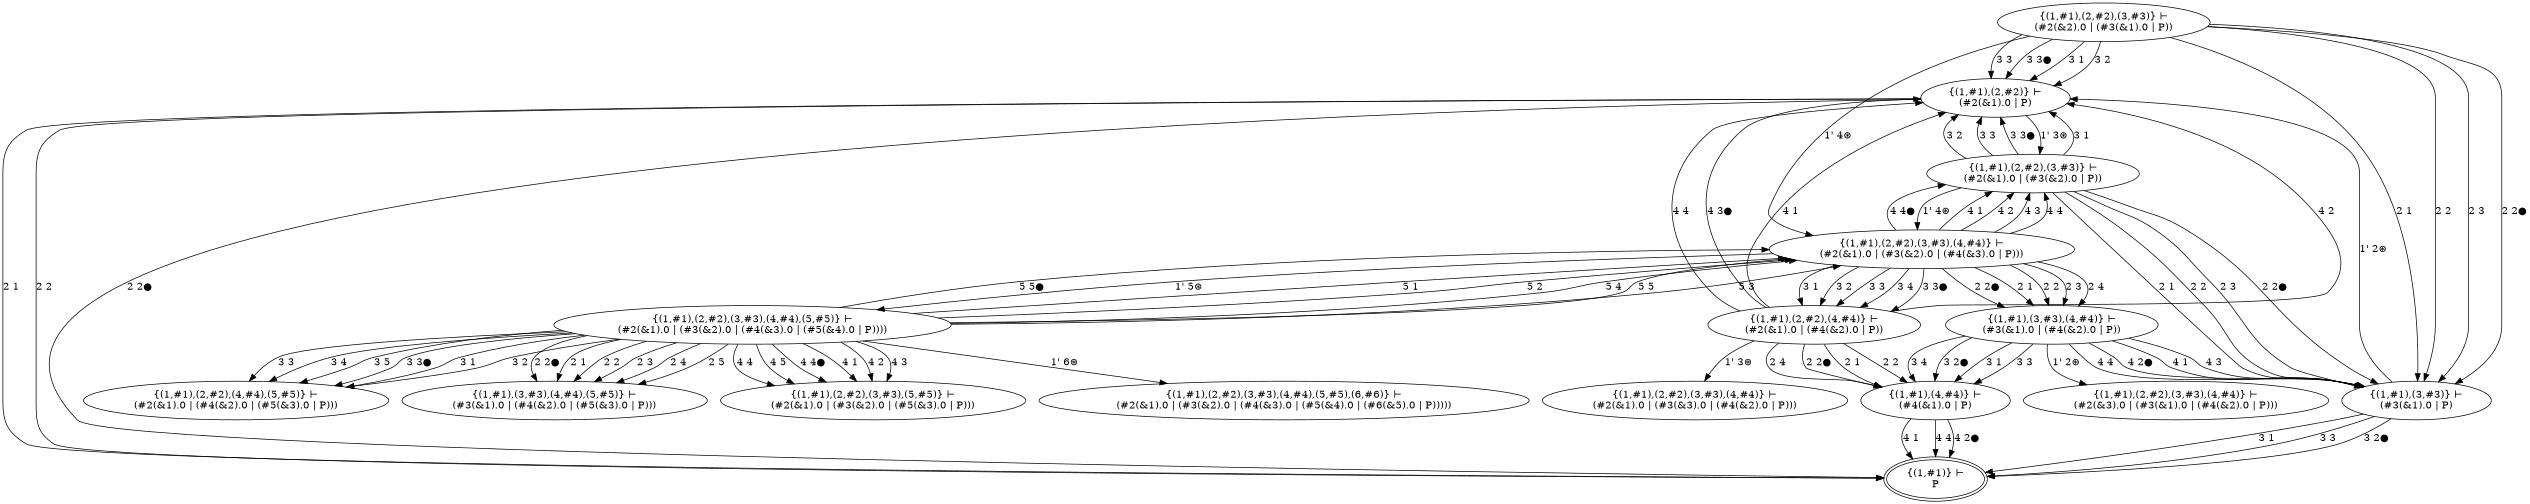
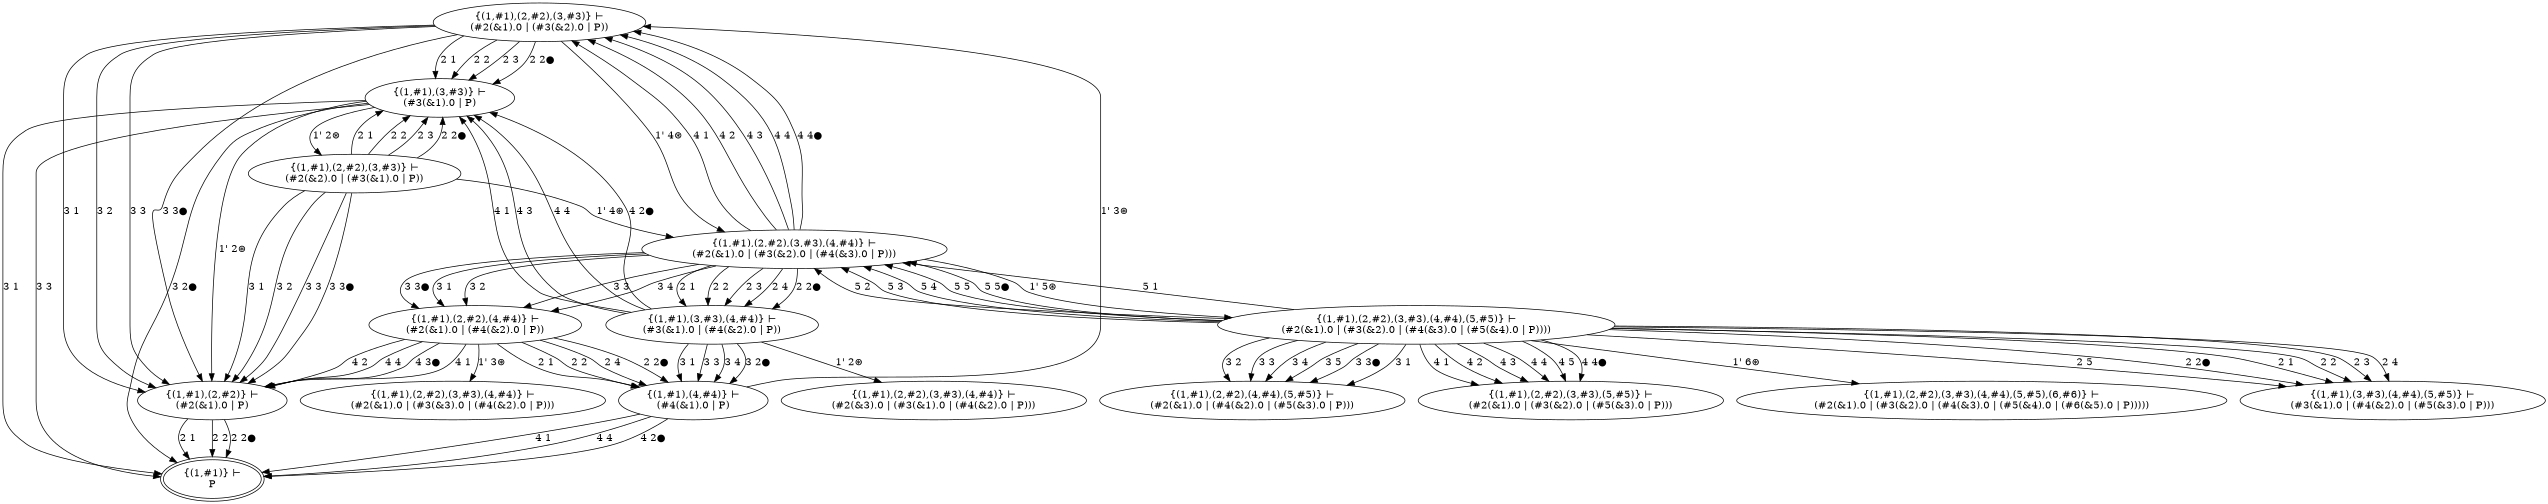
edge "{(1,#1),(3,#3)} ⊢ (#3(&1).0 | P)" -> "{(1,#1),(2,#2),(3,#3)} ⊢ (#2(&2).0 | (#3(&1).0 | P))": added, label "1' 2⊛"
edge "{(1,#1),(2,#2)} ⊢ (#2(&1).0 | P)" -> "{(1,#1),(2,#2),(3,#3)} ⊢ (#2(&1).0 | (#3(&2).0 | P))": now "{(1,#1),(4,#4)} ⊢ (#4(&1).0 | P)" -> "{(1,#1),(2,#2),(3,#3)} ⊢ (#2(&1).0 | (#3(&2).0 | P))"
